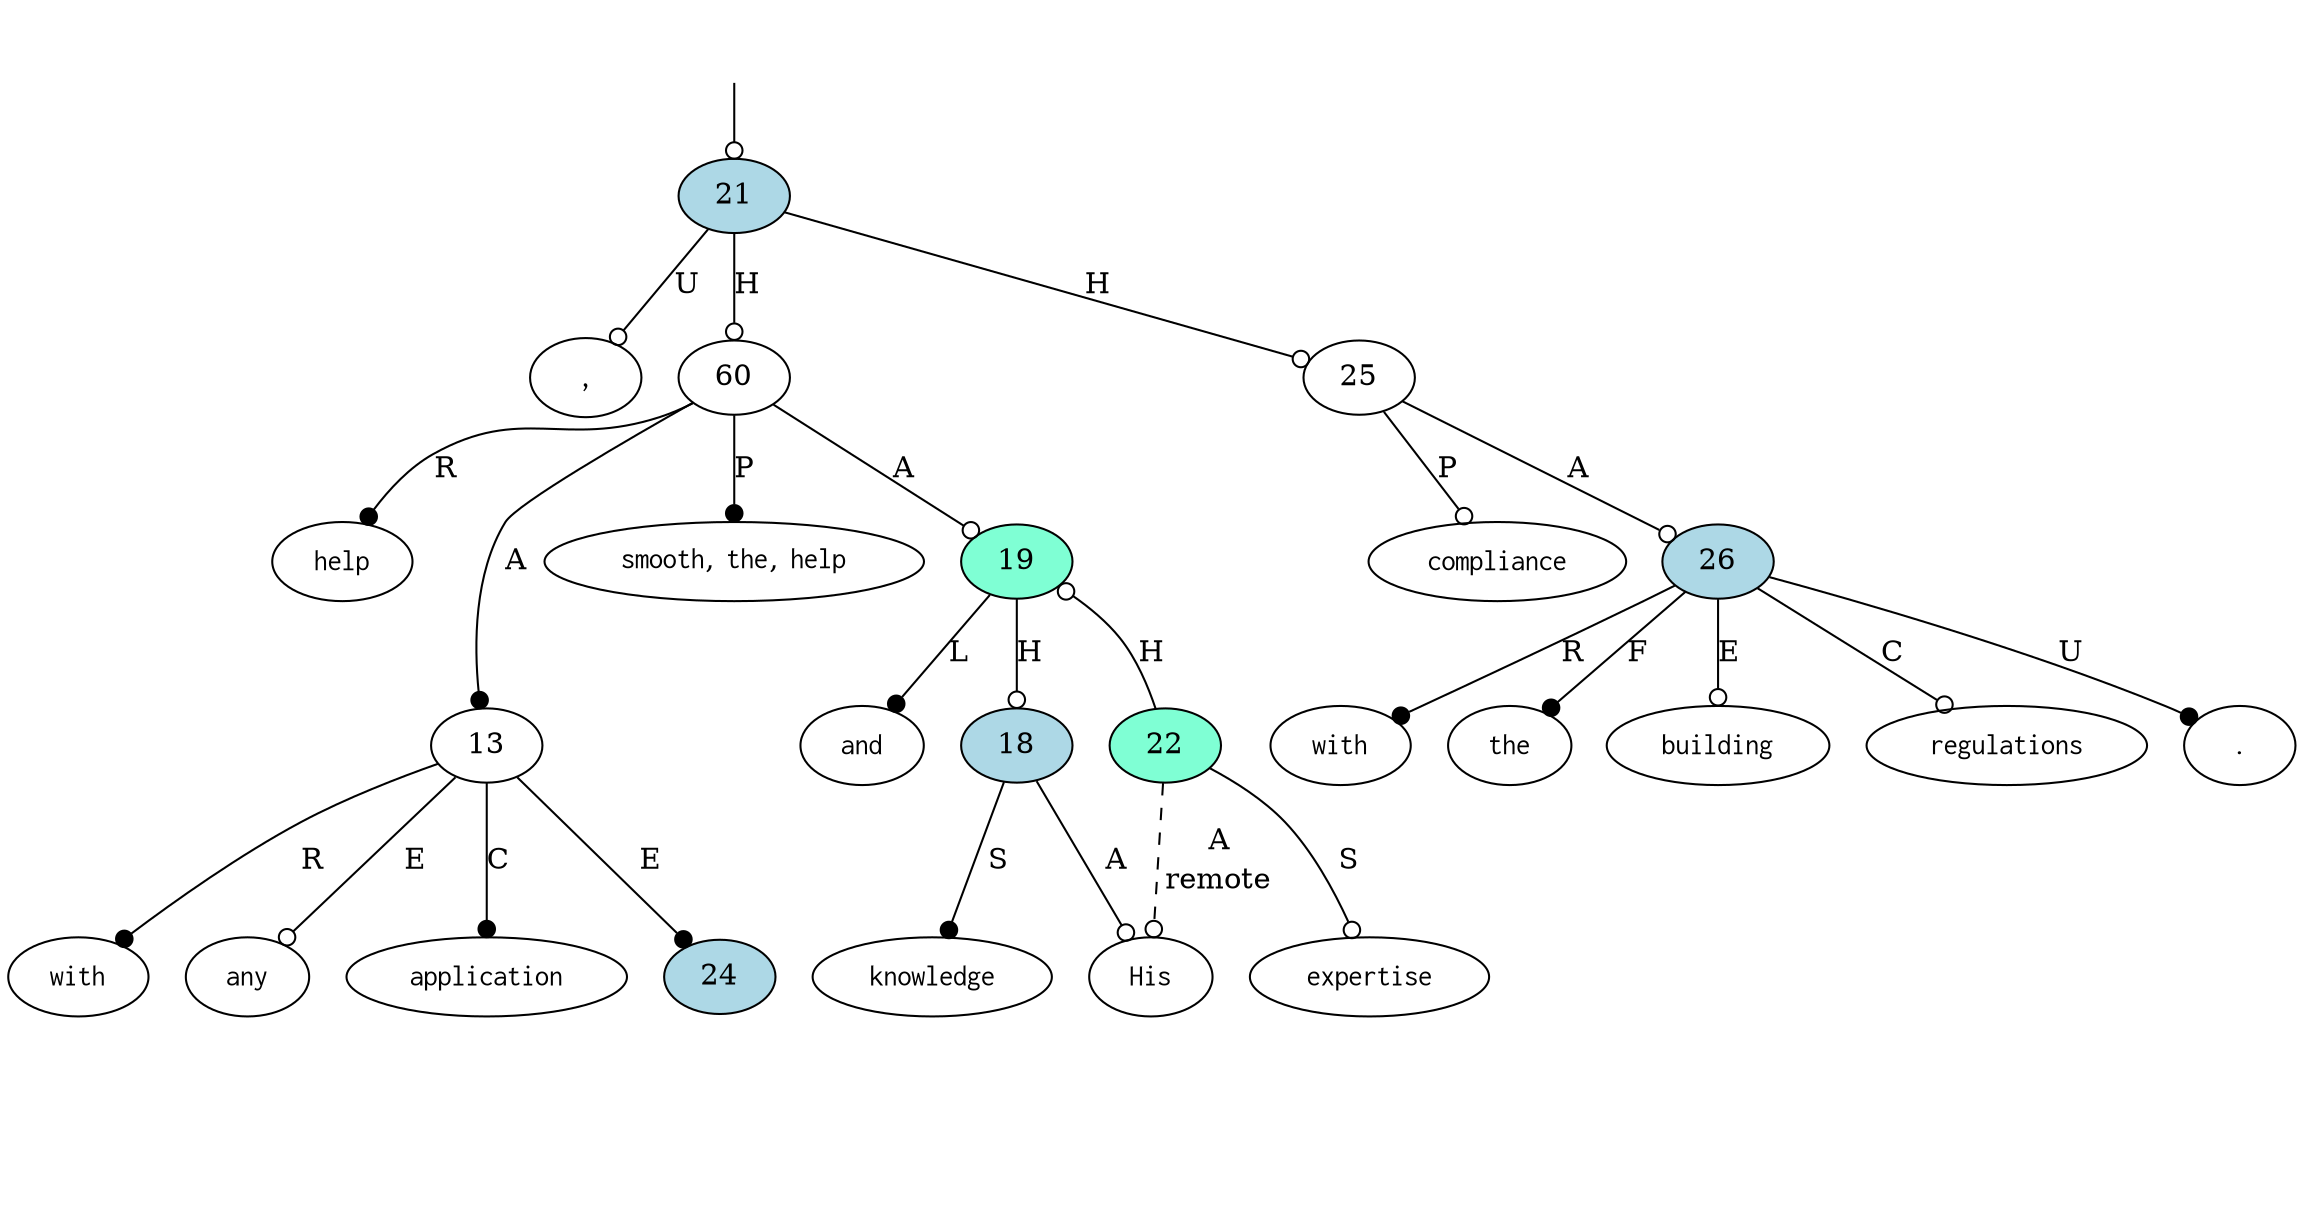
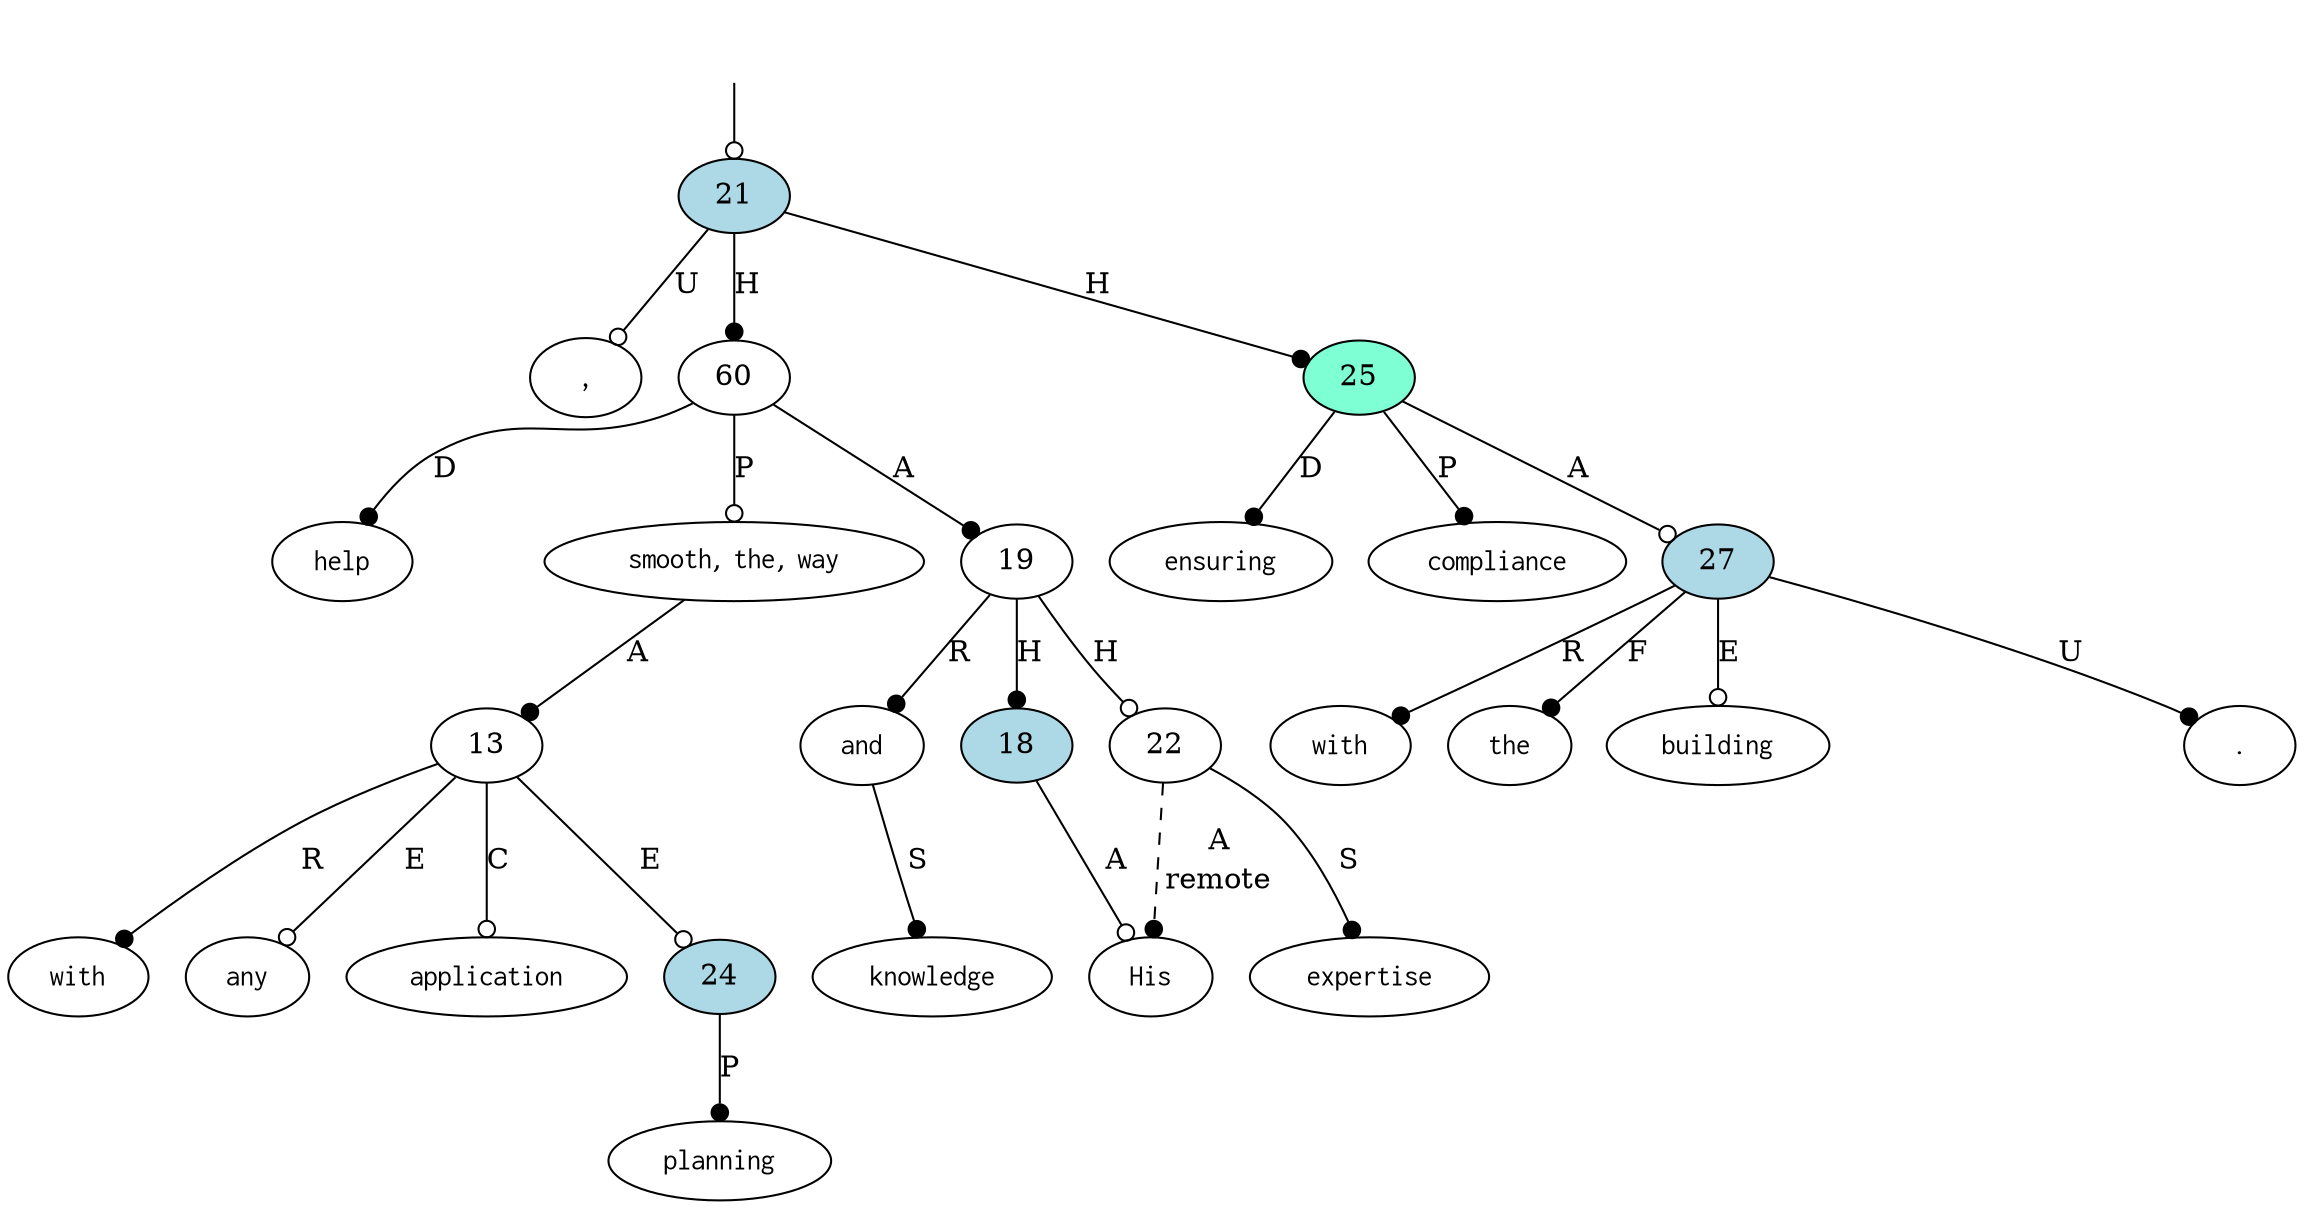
edge "21" -> "60": arrowhead odot -> dot
edge "21" -> "25": arrowhead odot -> dot
node "25": fillcolor white -> aquamarine
edge "60" -> "smooth": arrowhead dot -> odot
edge "25" -> "compliance": arrowhead odot -> dot
edge "60" -> "19": arrowhead odot -> dot
edge "60" -> "help": label "R" -> "D"
edge "60" -> "13": now "smooth" -> "13"
node "smooth": text "help" -> "way"
node "19": fillcolor aquamarine -> white
node "ensuring": added
node "26": label "26" -> "27"
edge "19" -> "18": arrowhead odot -> dot
edge "22" -> "19": reversed
edge "19" -> "and": label "L" -> "R"
node "22": fillcolor aquamarine -> white
node "regulations": removed
edge "22" -> "expertise": arrowhead odot -> dot
edge "13" -> "application": arrowhead dot -> odot
edge "18" -> "knowledge": now "and" -> "knowledge"
edge "22" -> "His": arrowhead odot -> dot
edge "13" -> "24": arrowhead dot -> odot
node "planning": added
